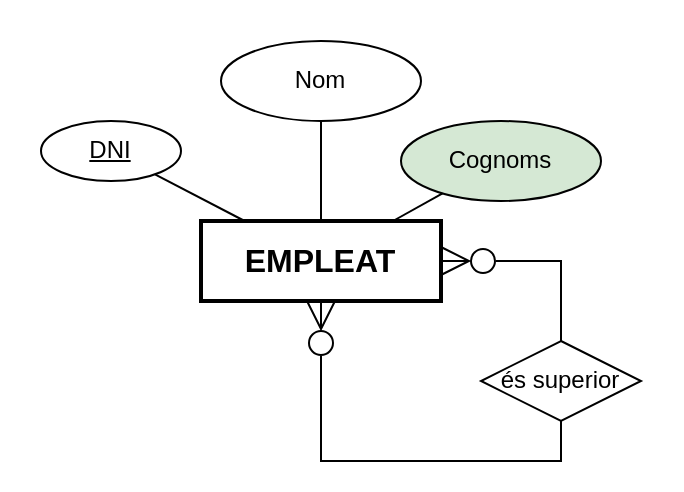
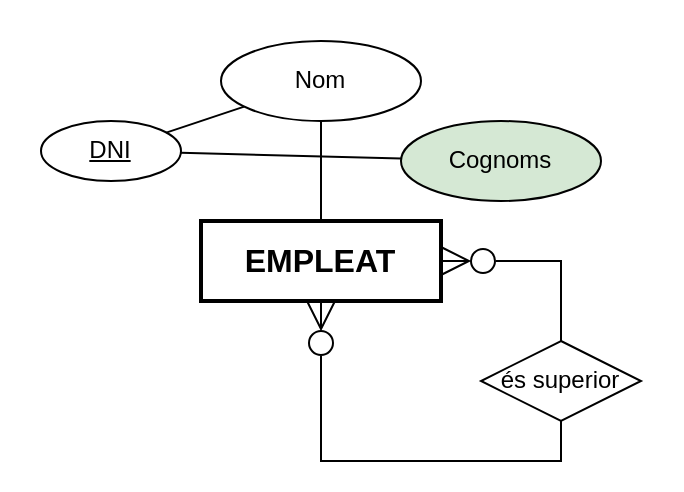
edge "DNI" -- "EMPLEAT": now "DNI" -- "Nom"
edge "Cognoms" -- "EMPLEAT": now "Cognoms" -- "DNI"
